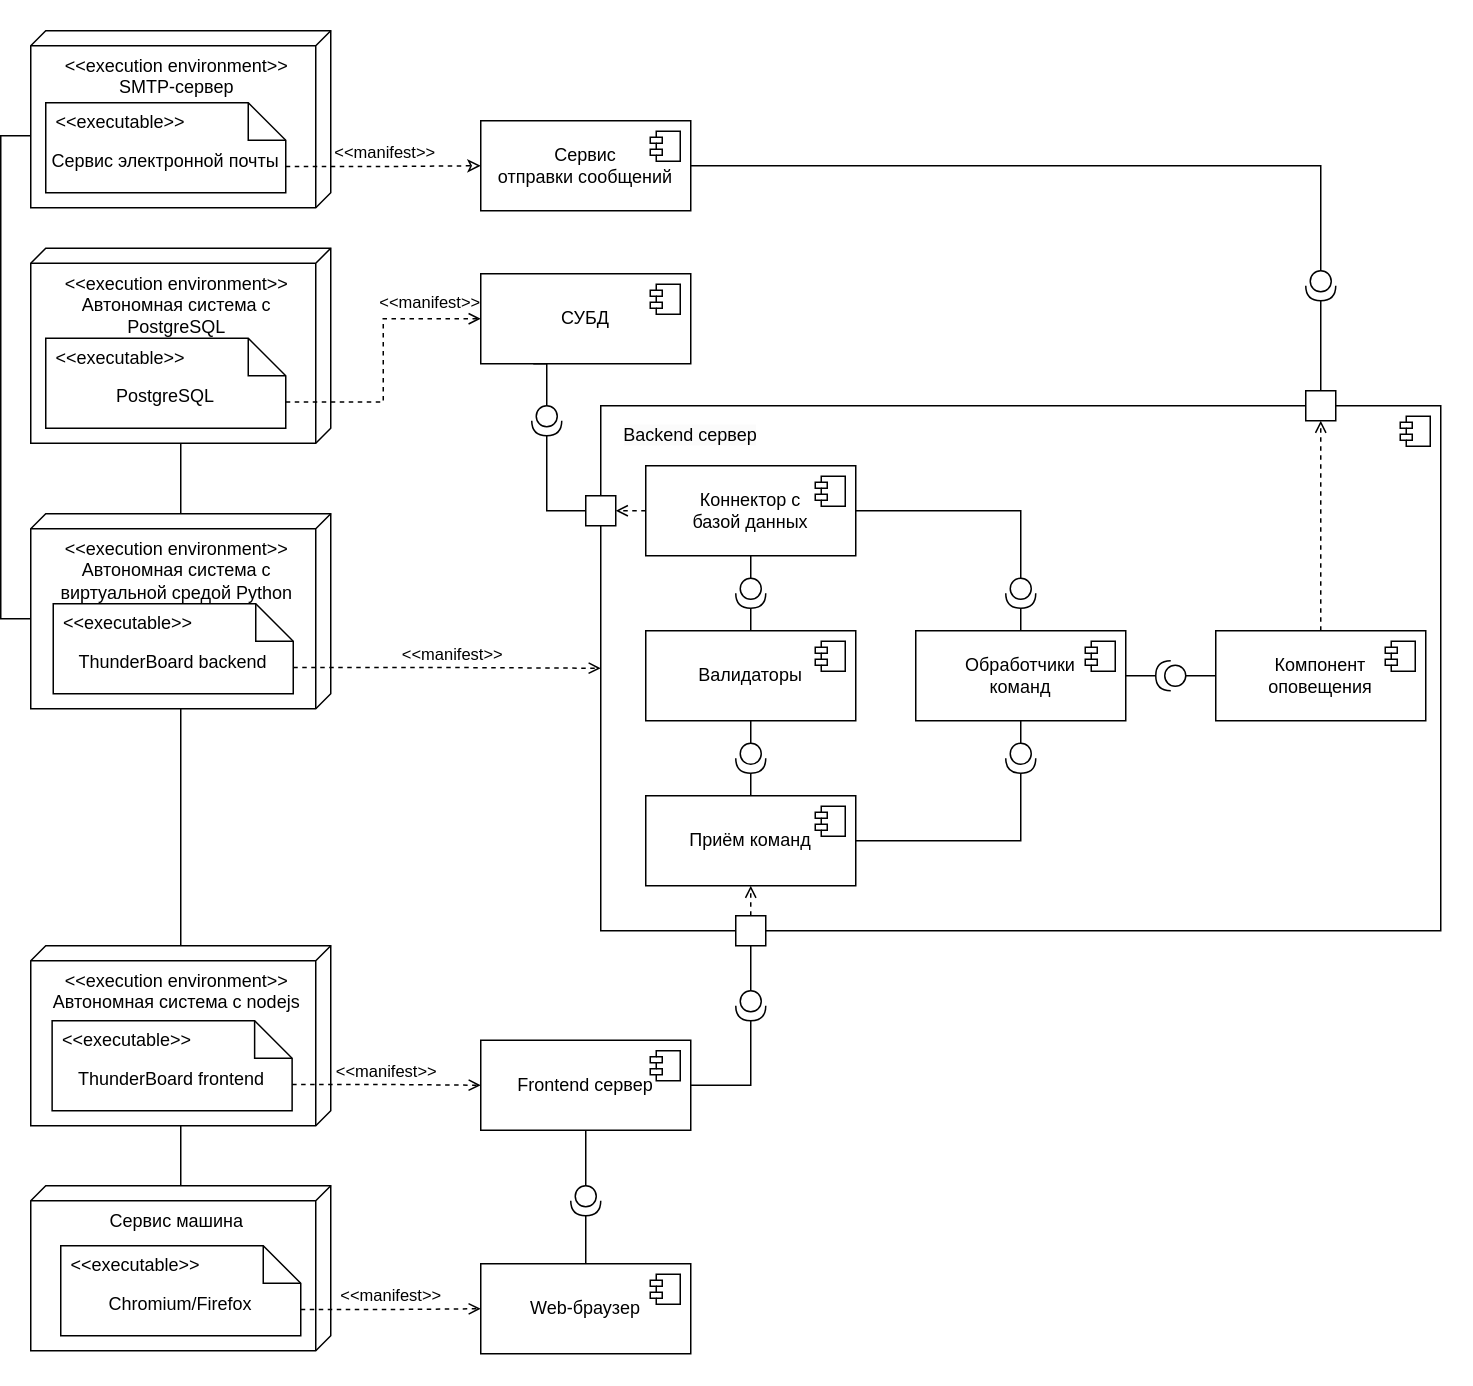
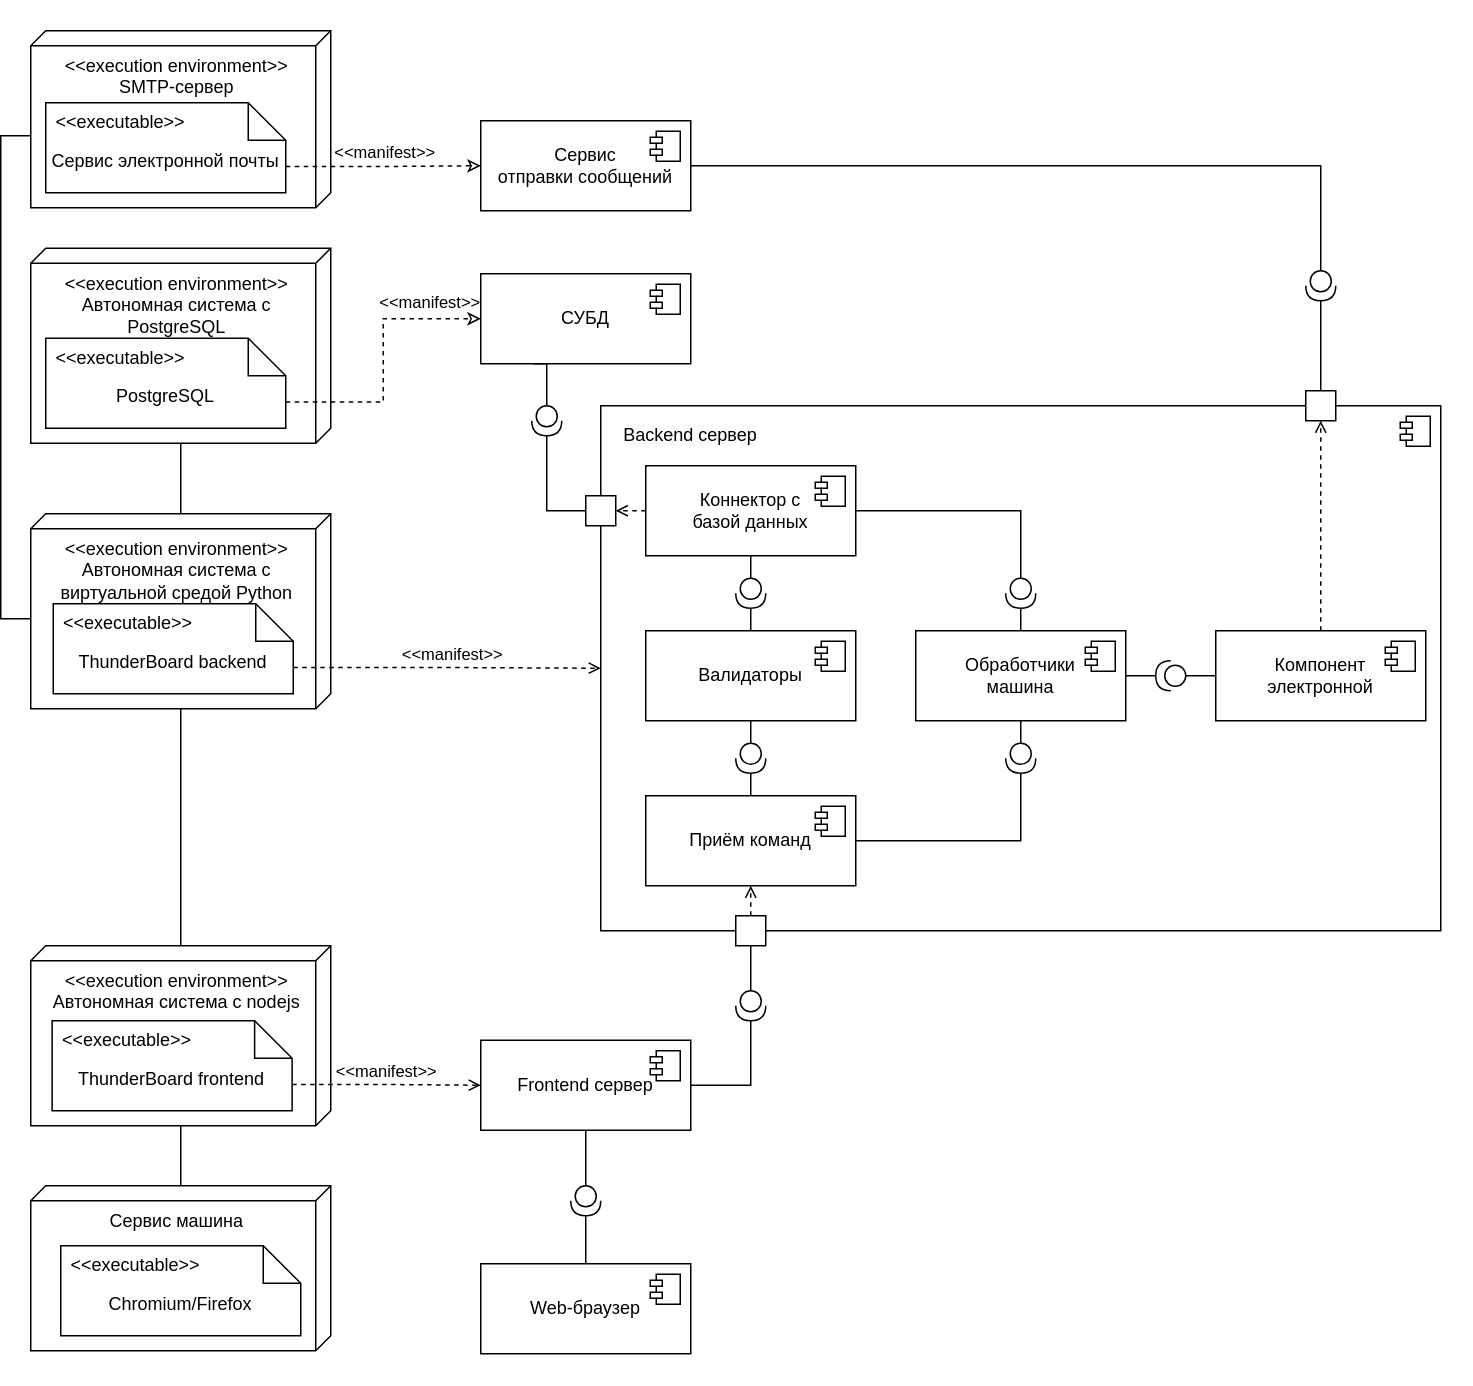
edge "PostgreSQL" -> "СУБД": arrowhead open -> classic
node "Обработчики команд": label "Обработчики команд" -> "Обработчики машина"
node "Компонент оповещения": label "Компонент оповещения" -> "Компонент электронной"
edge "Chromium/Firefox" -> "Web-браузер": removed, label "<<manifest>>"
